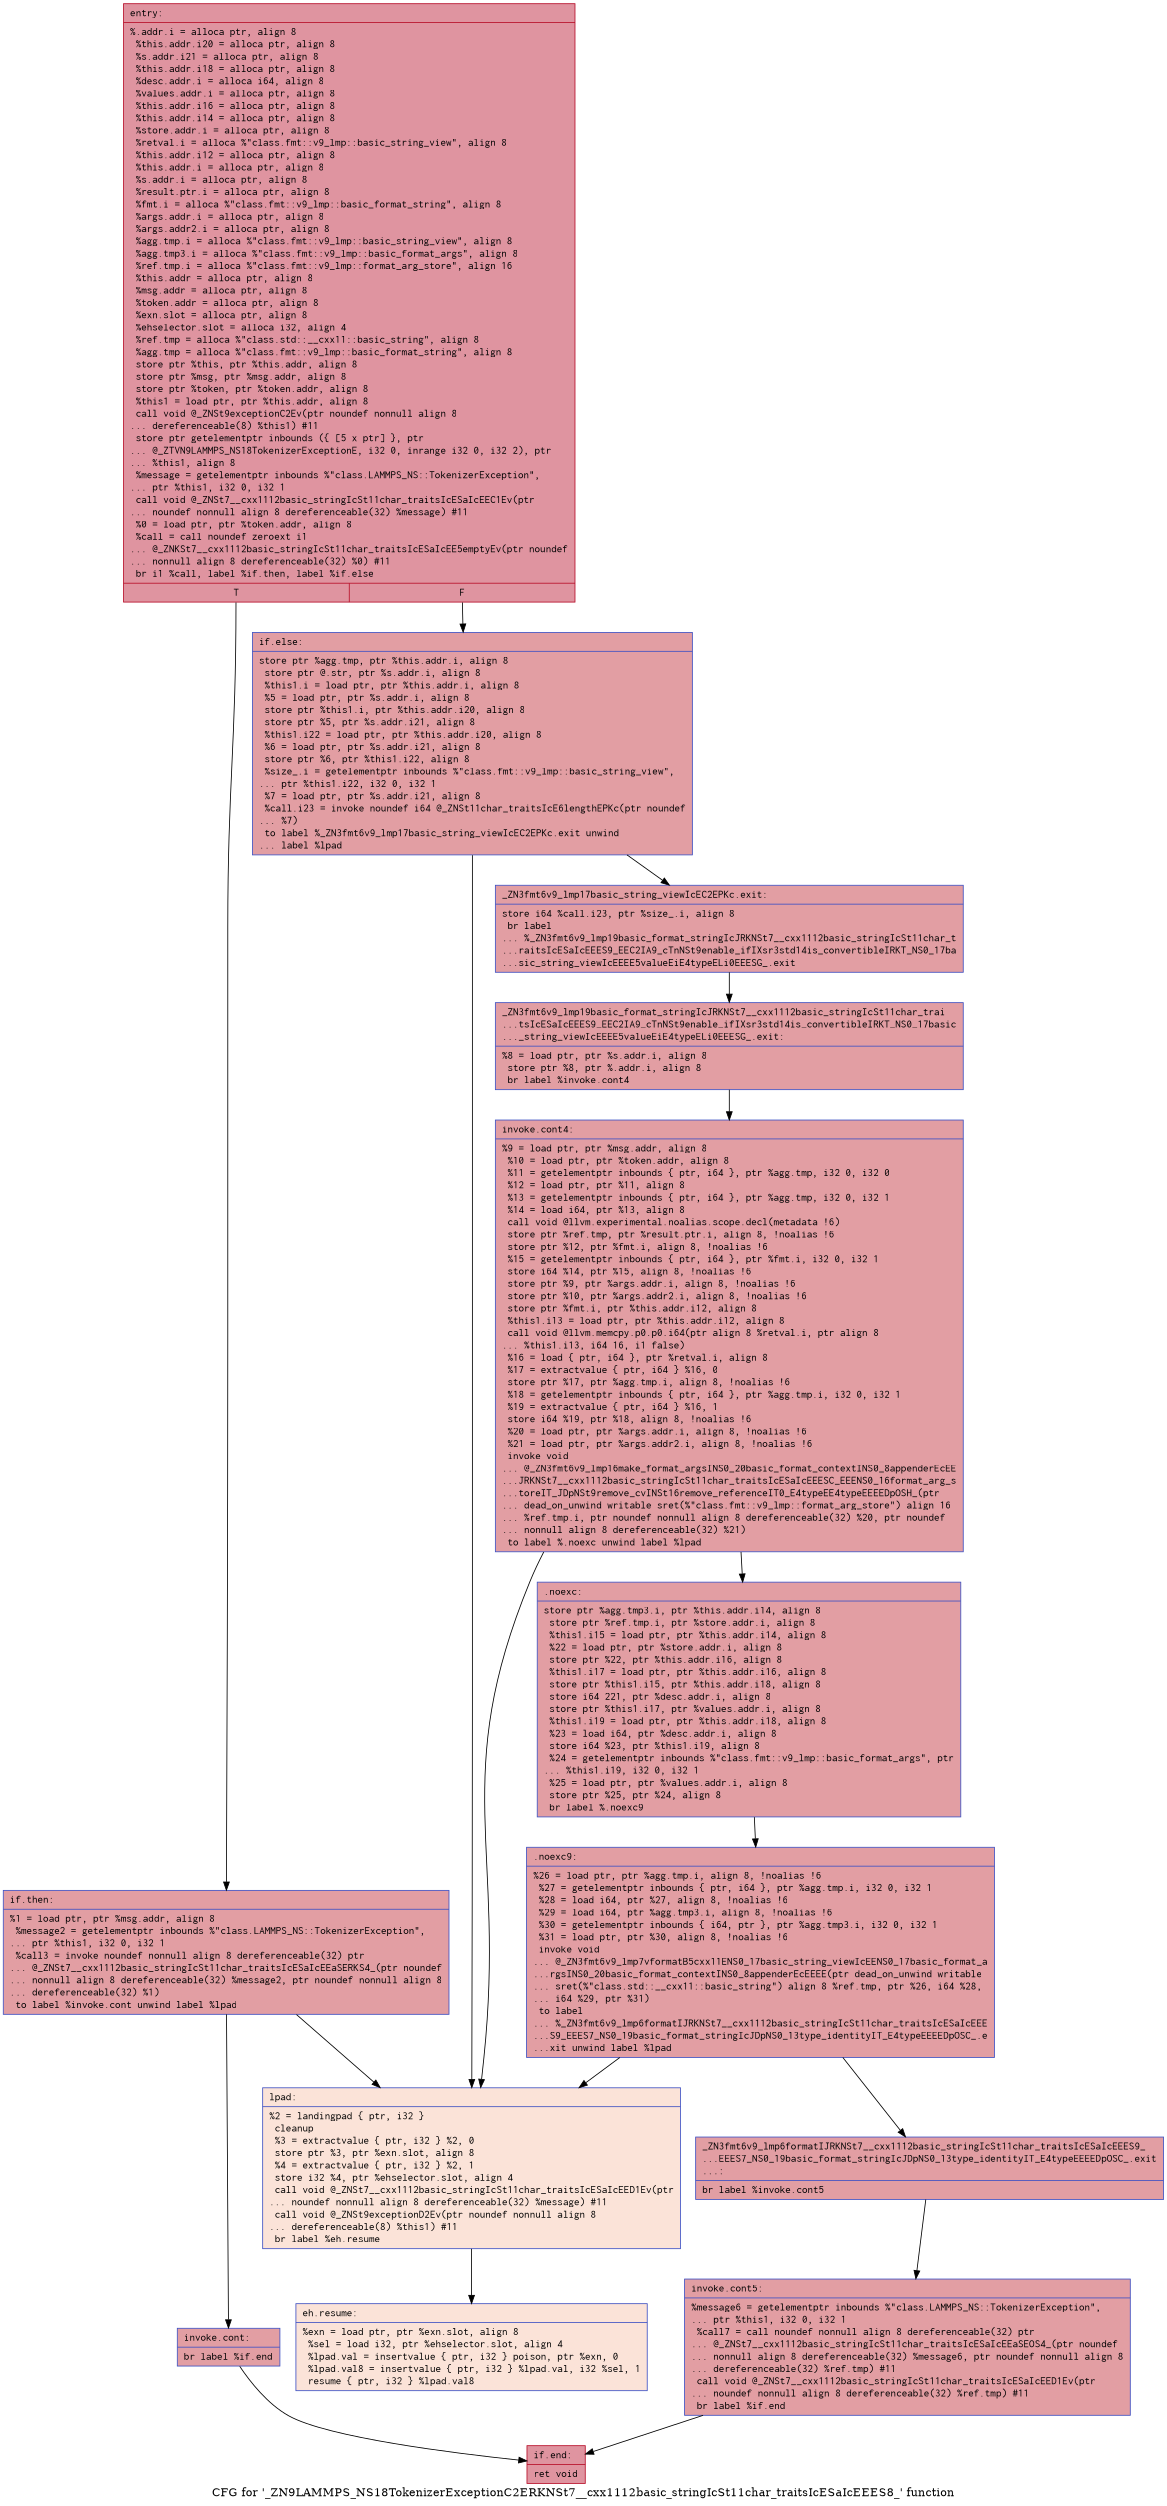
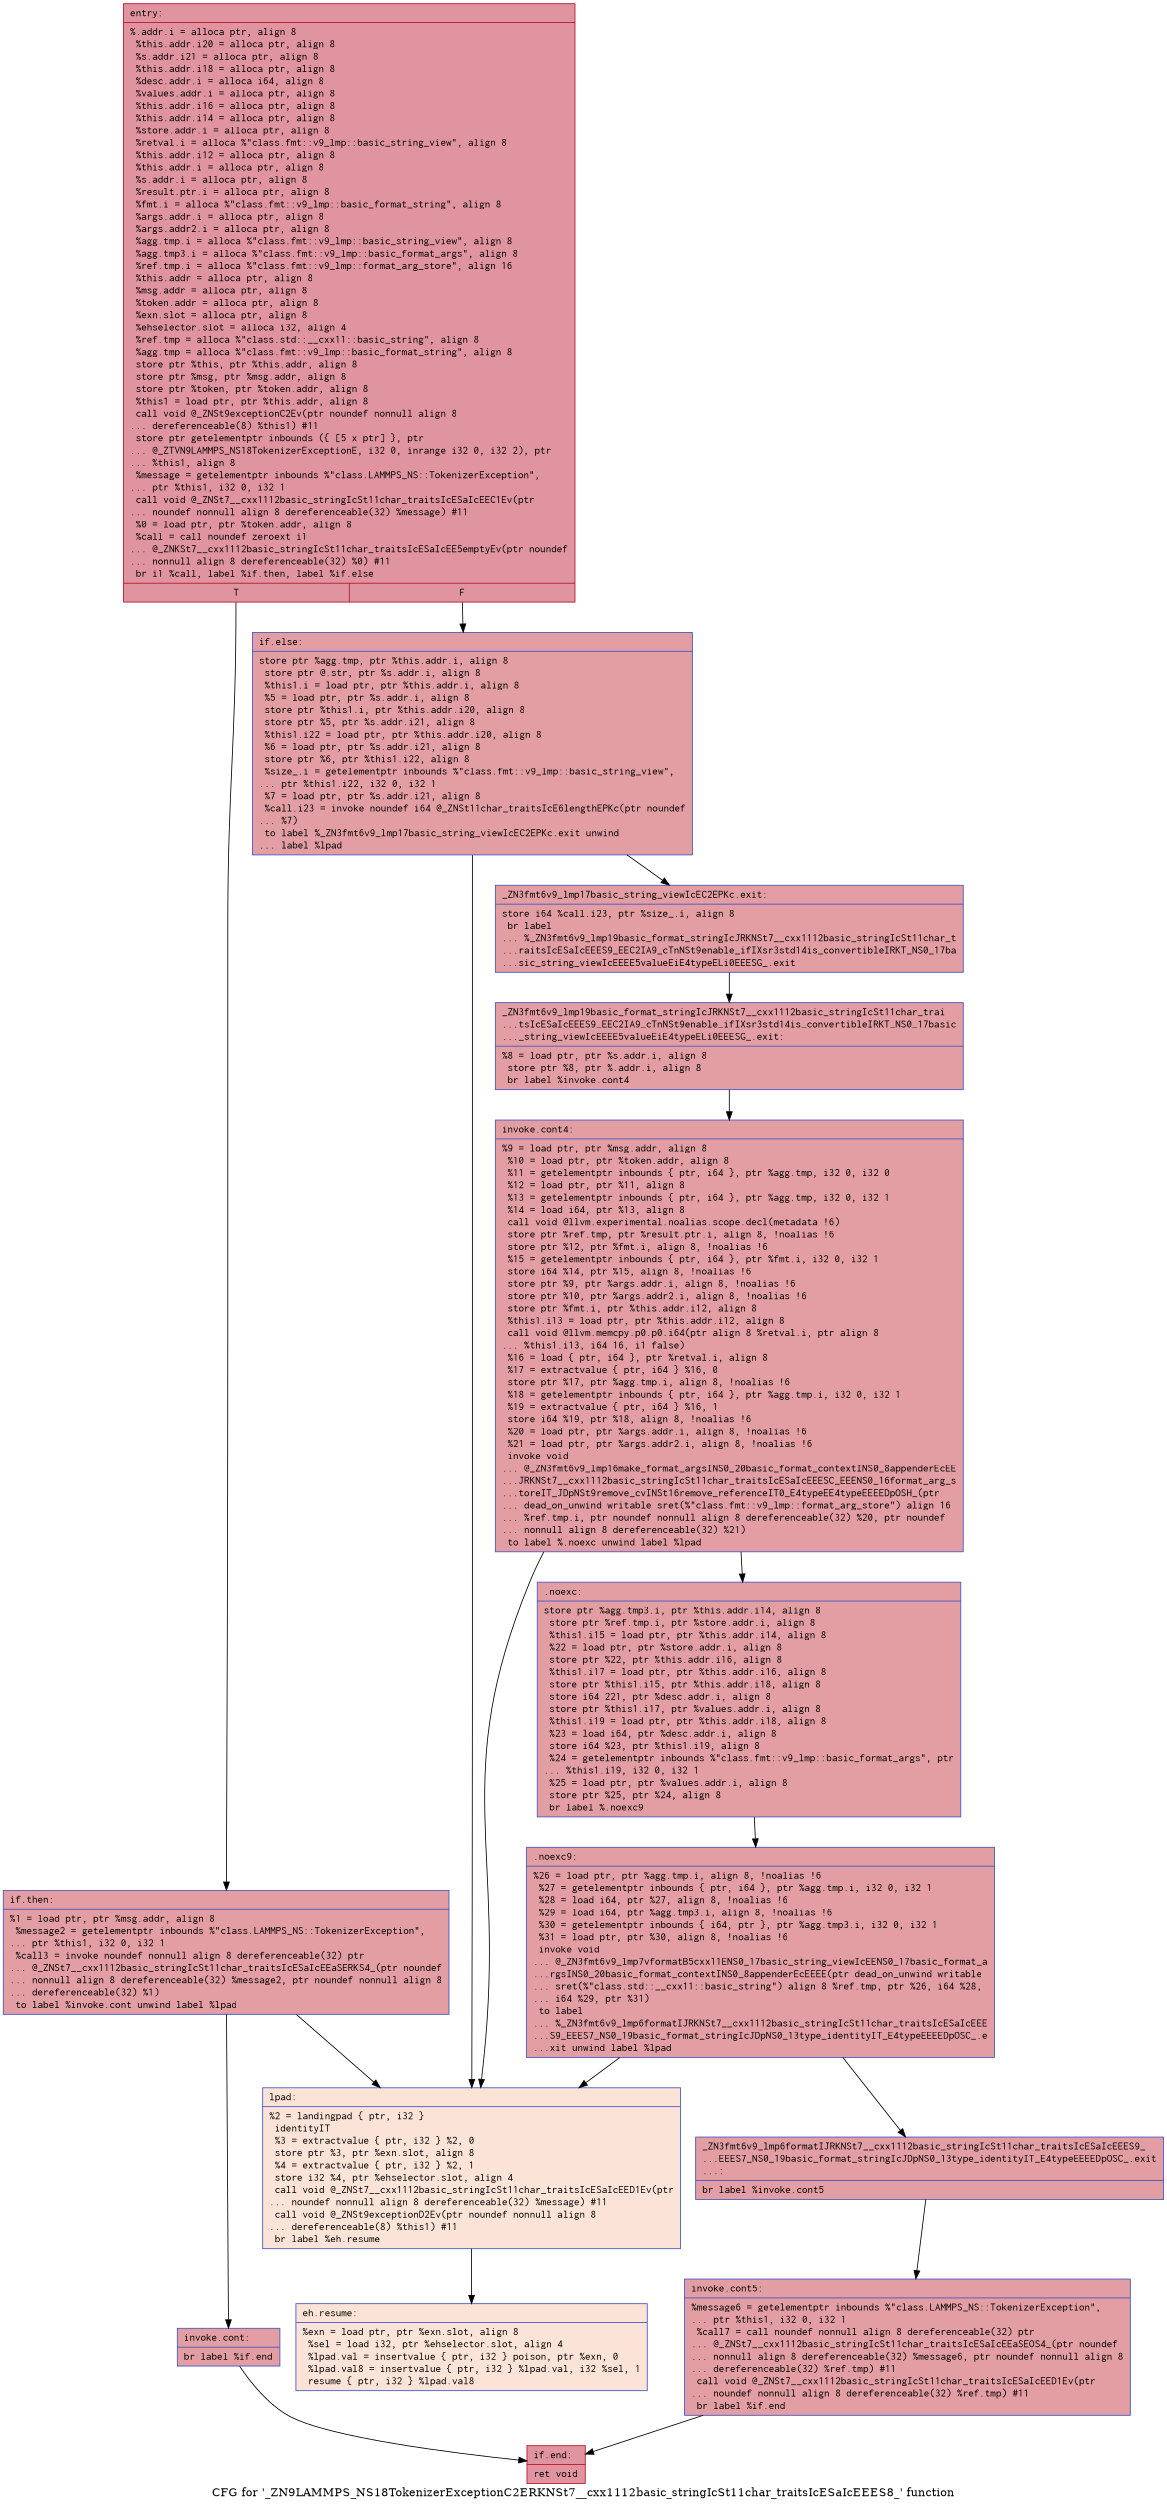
node "lpad:": text "cleanup" -> "identityIT"
